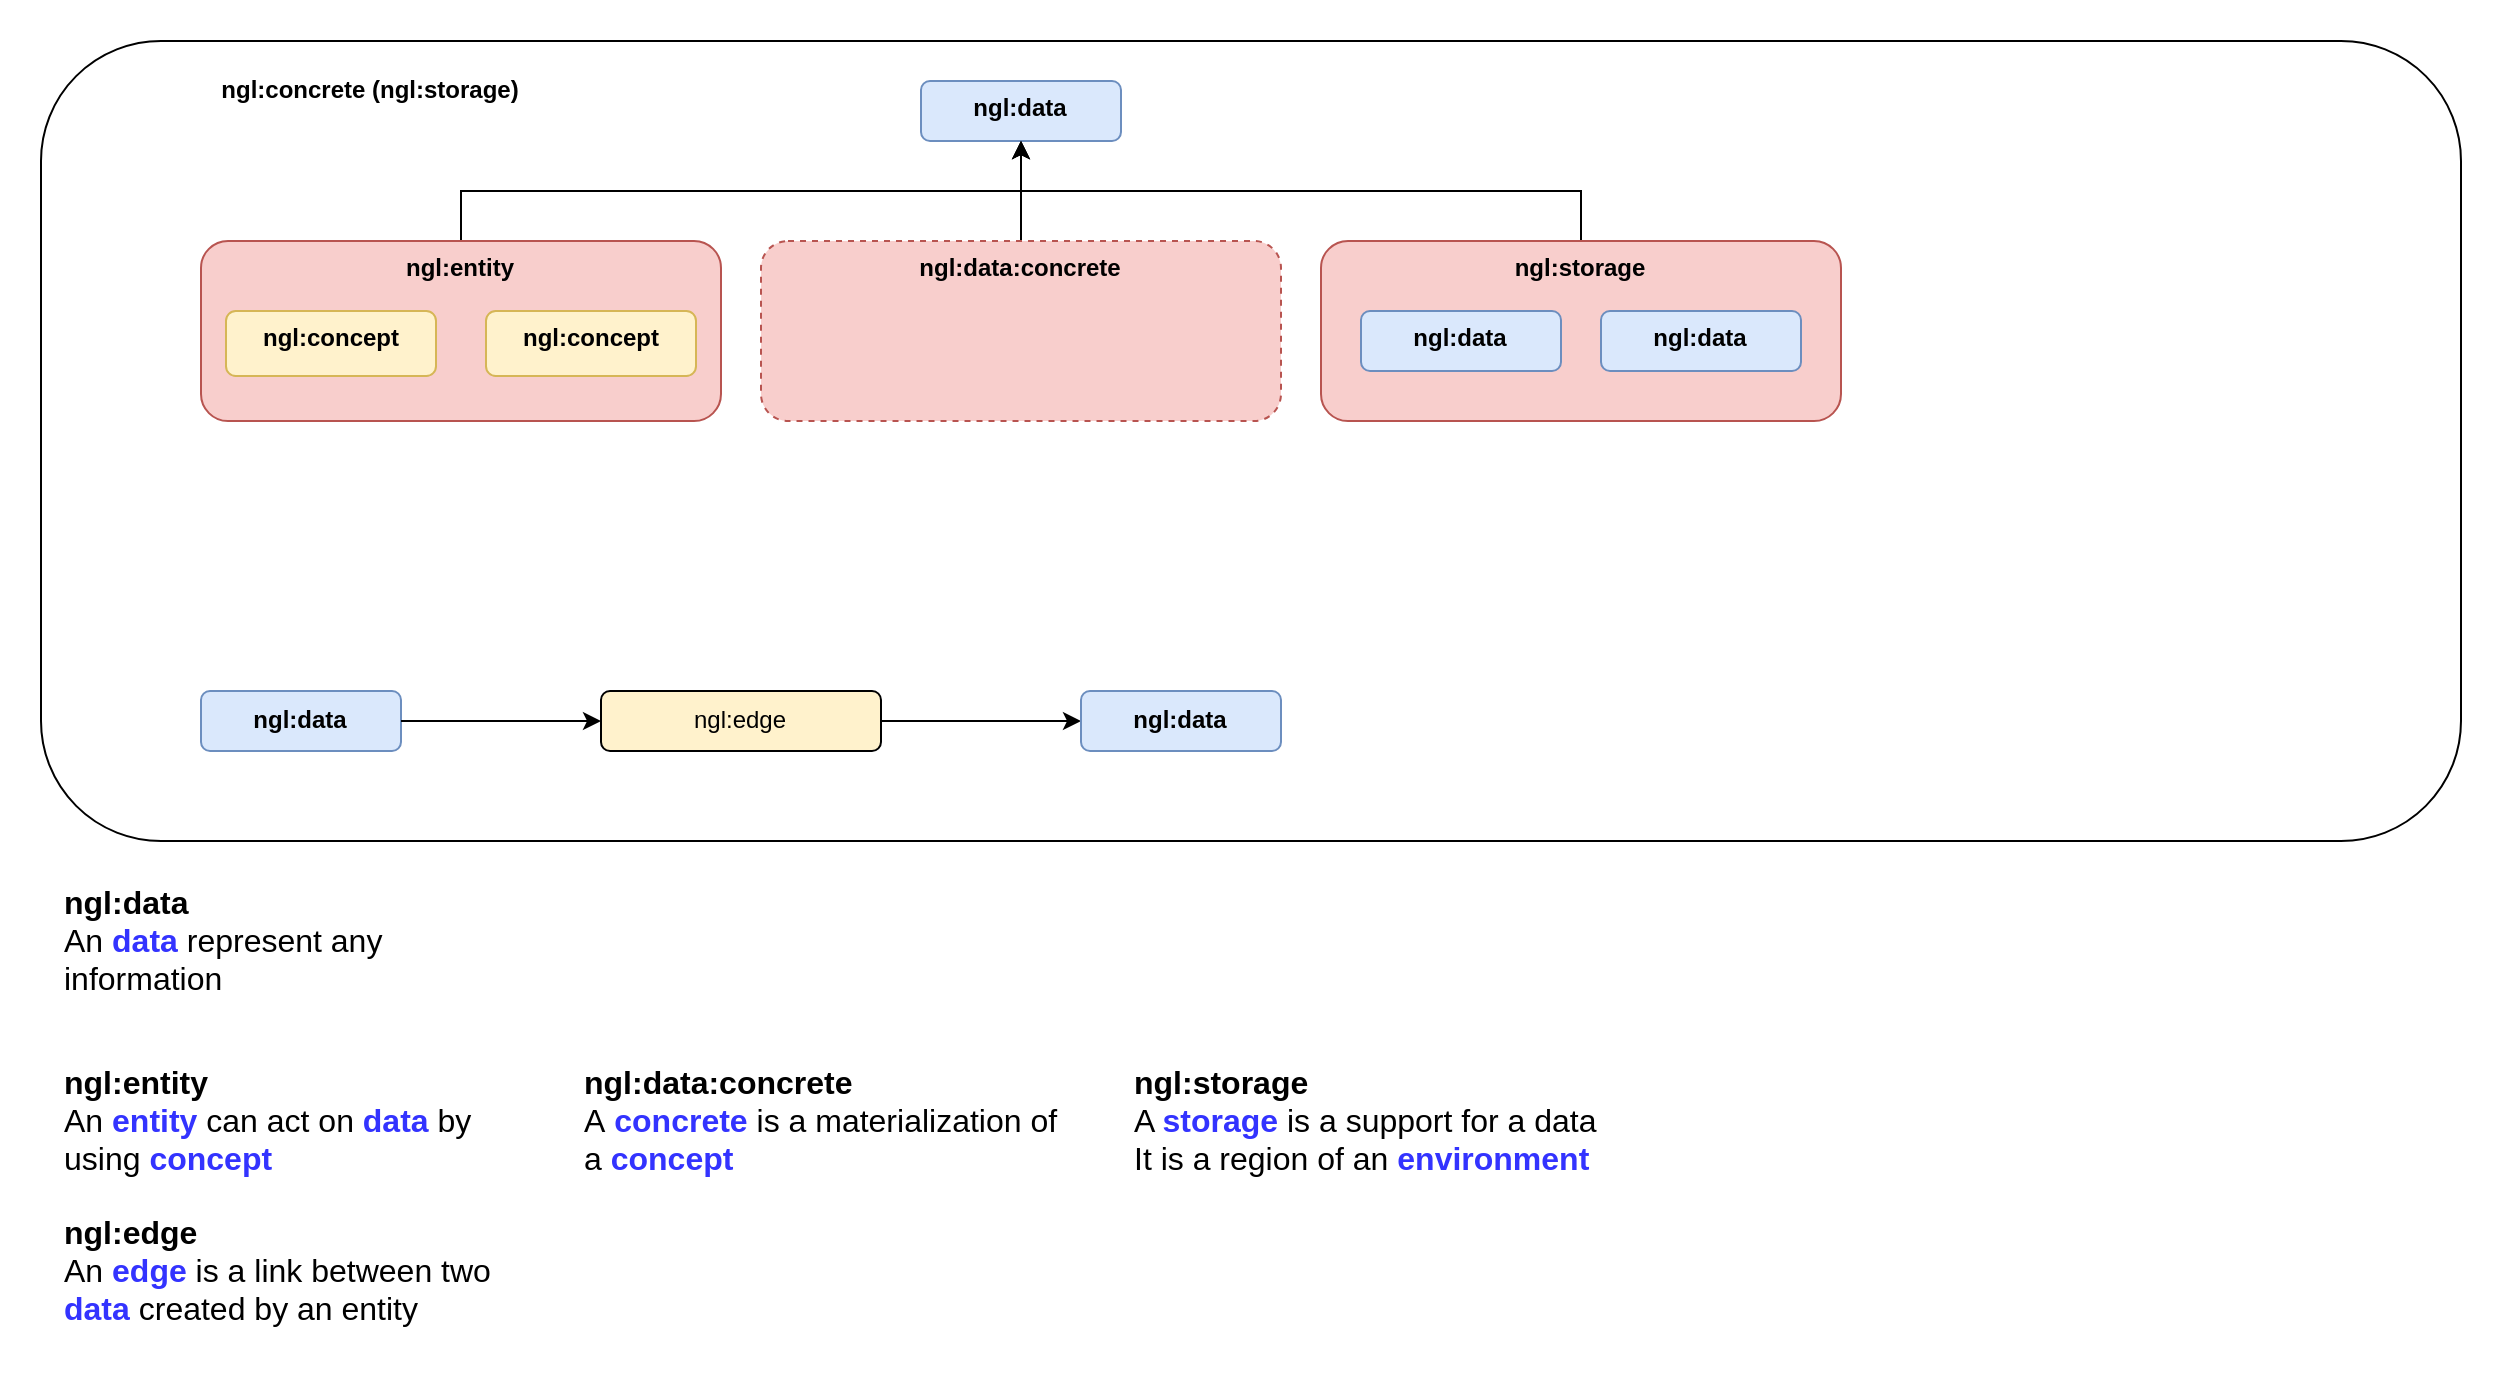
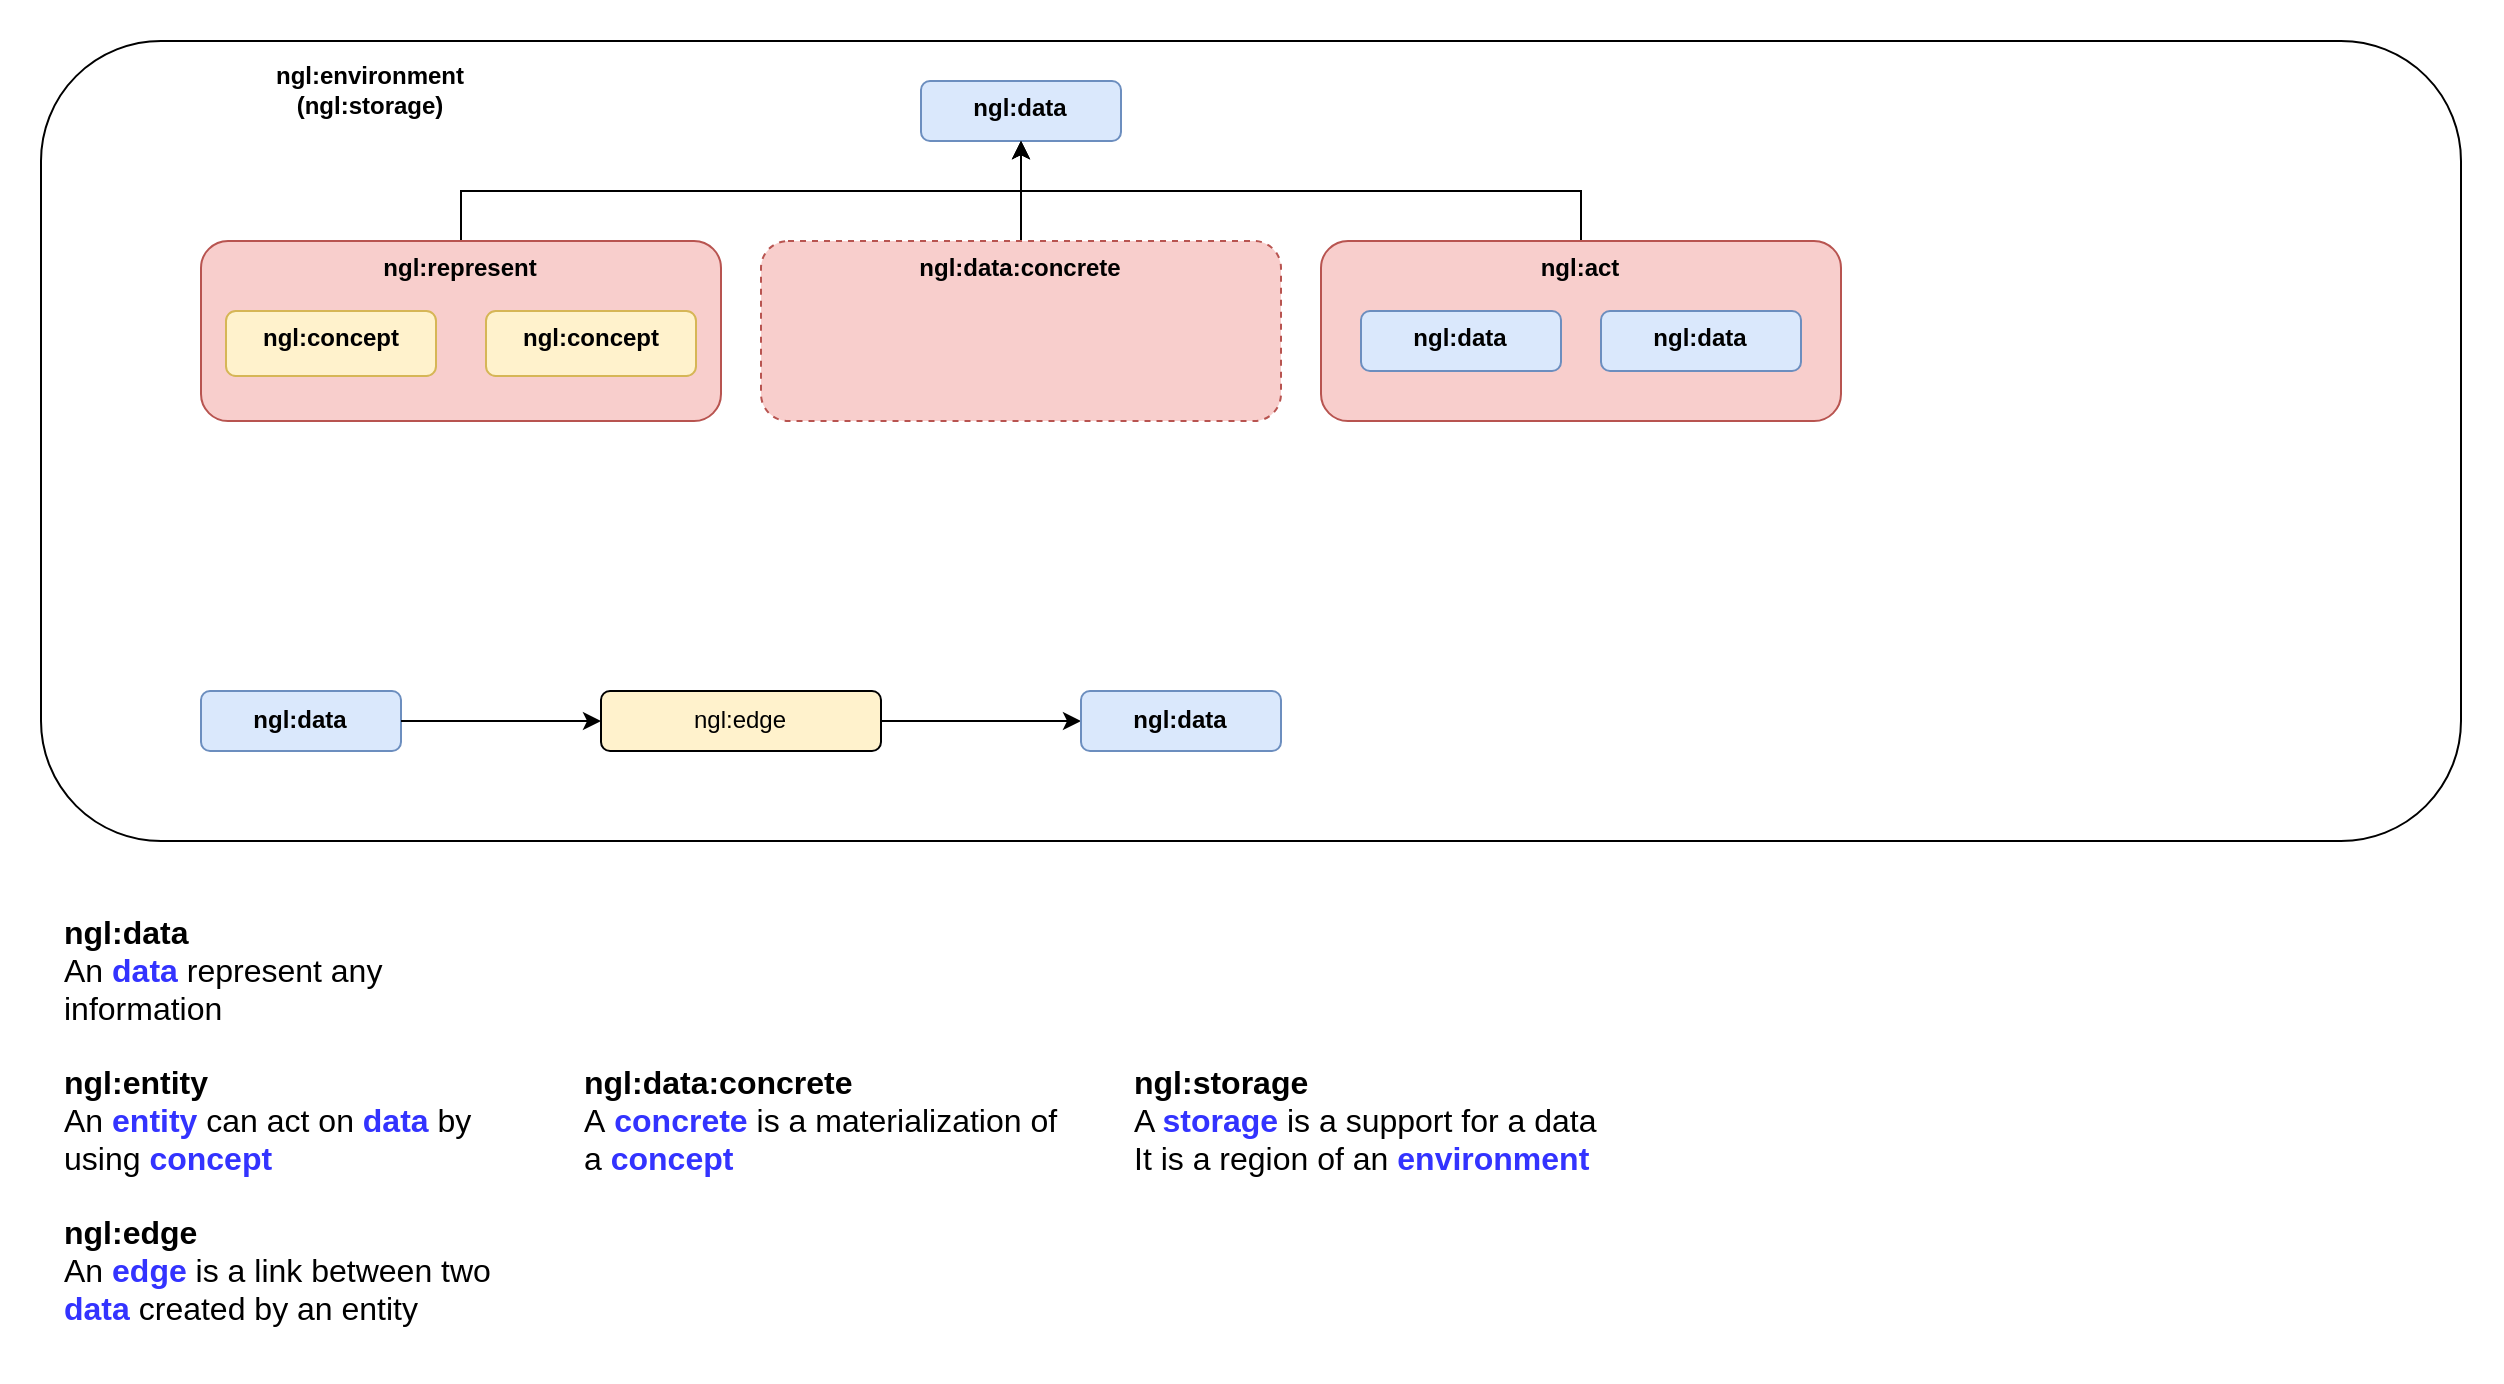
node "ngl:concrete (ngl:storage)": label "ngl:concrete (ngl:storage)" -> "ngl:environment (ngl:storage)"
node "ngl:entity": label "ngl:entity" -> "ngl:represent"
node "ngl:storage": label "ngl:storage" -> "ngl:act"
node "ngl:data An data represent any information": moved (301, 941) -> (301, 971)
